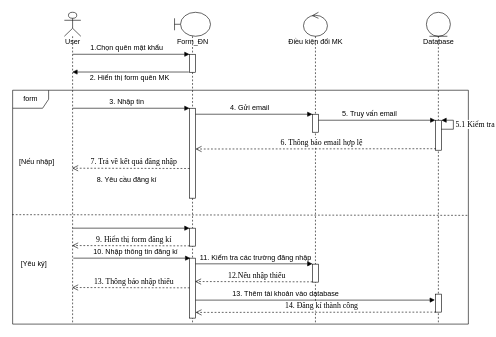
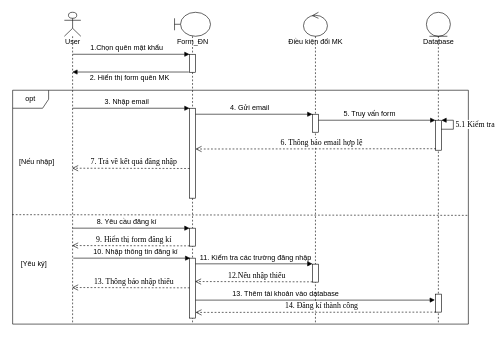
node "form": label "form" -> "opt"
node "3. Nhập tin": label "3. Nhập tin" -> "3. Nhập email"
node "5. Truy vấn email": label "5. Truy vấn email" -> "5. Truy vấn form"
node "8. Yêu cầu đăng kí": moved (126, 180) -> (126, 222)
